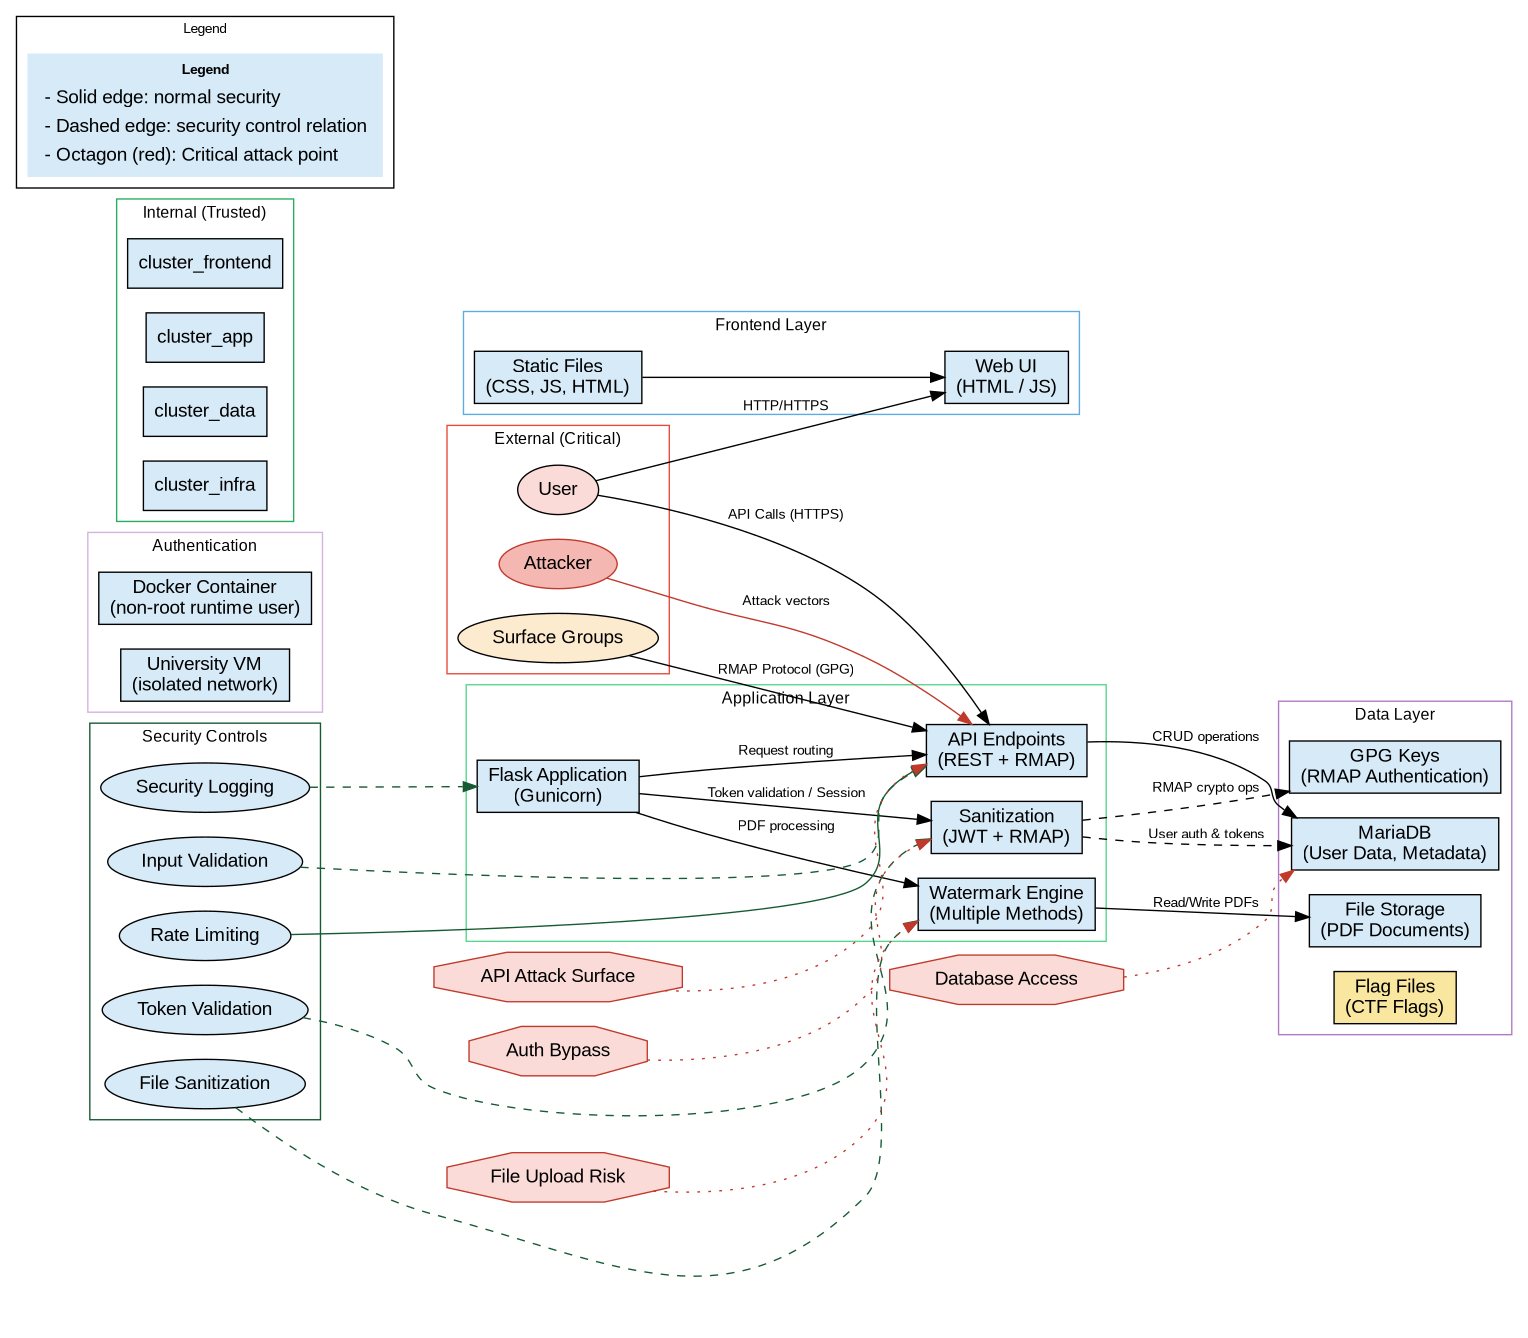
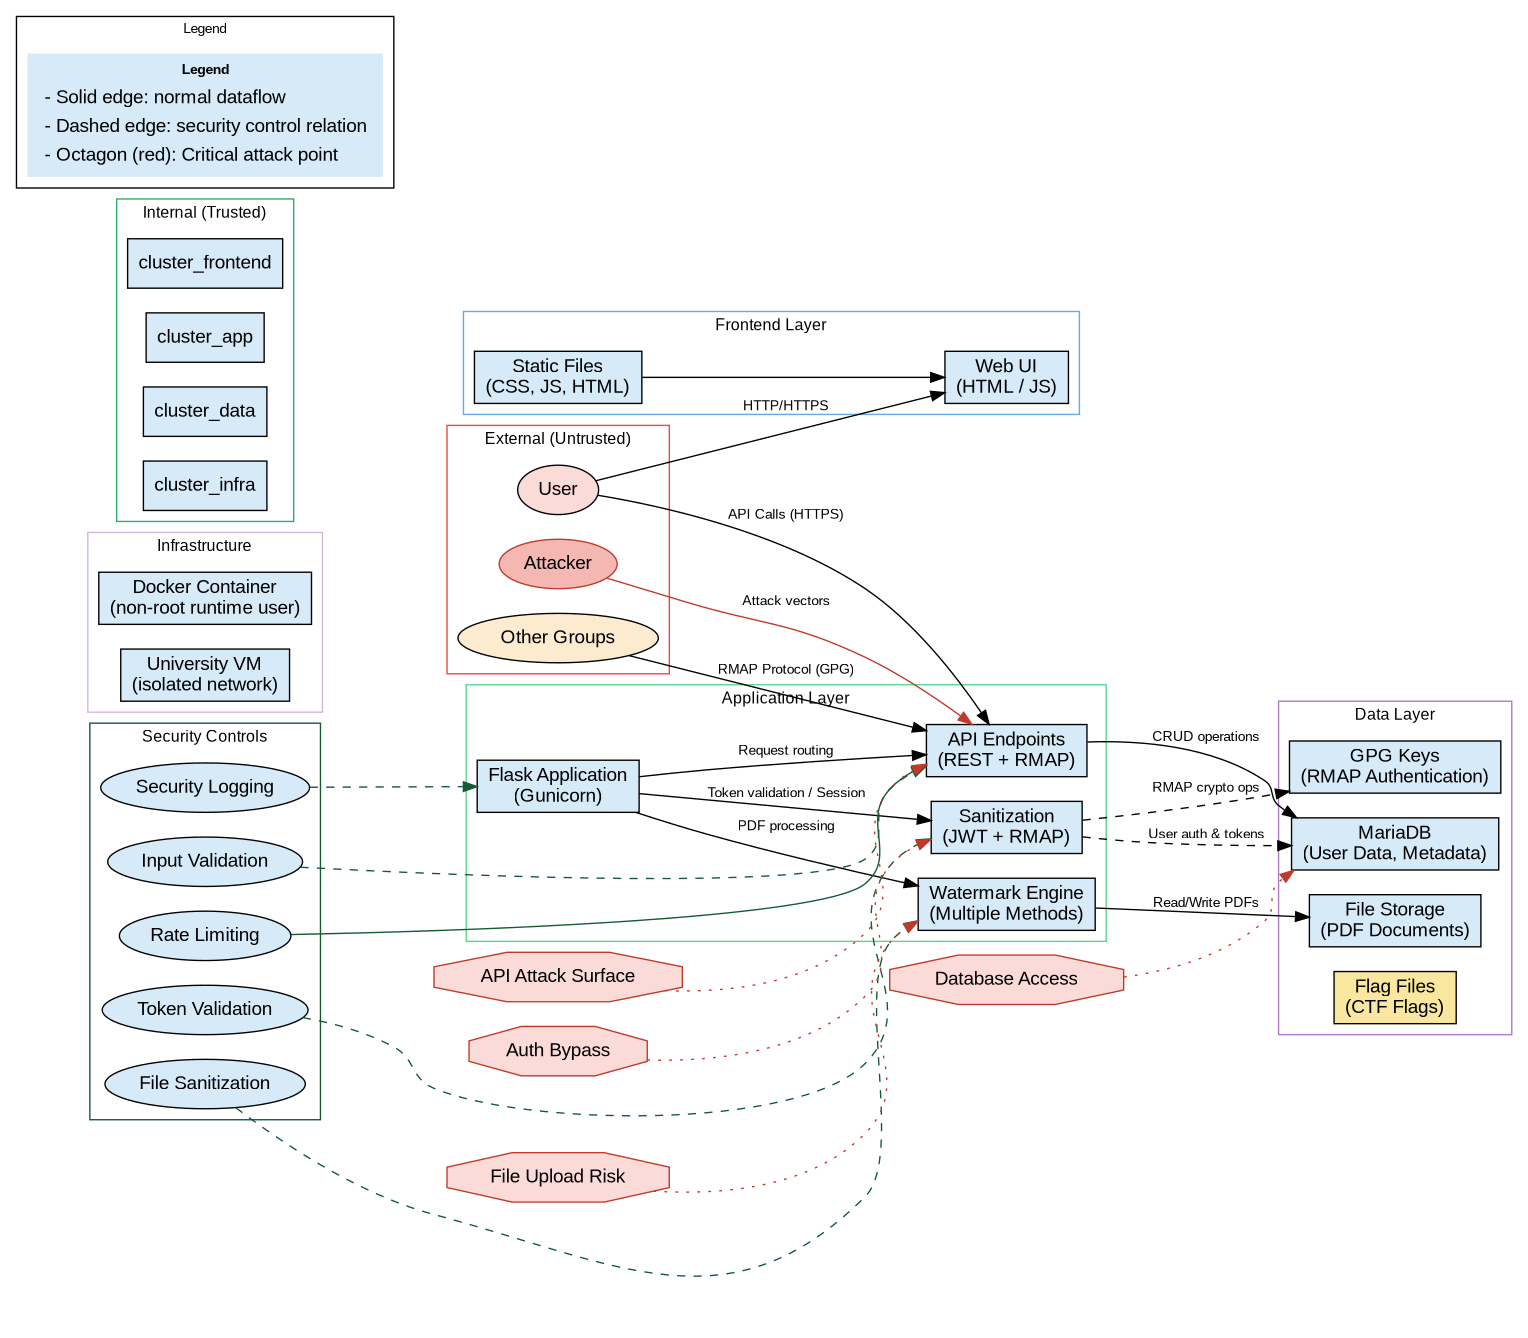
node "Legend": text "- Solid edge: normal security" -> "- Solid edge: normal dataflow"
cluster "External (Critical)": label "External (Critical)" -> "External (Untrusted)"
cluster "Authentication": label "Authentication" -> "Infrastructure"
node "Surface Groups": label "Surface Groups" -> "Other Groups"
